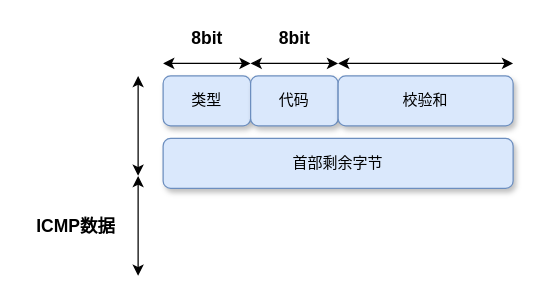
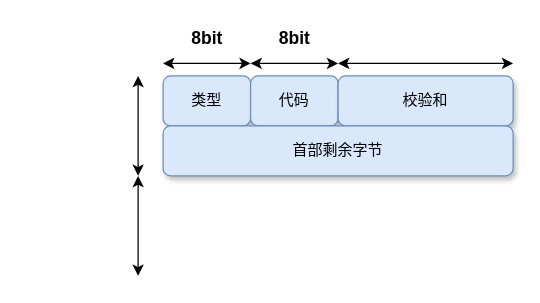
node "首部剩余字节": moved (338, 163) -> (338, 151)
node "ICMP数据": removed
